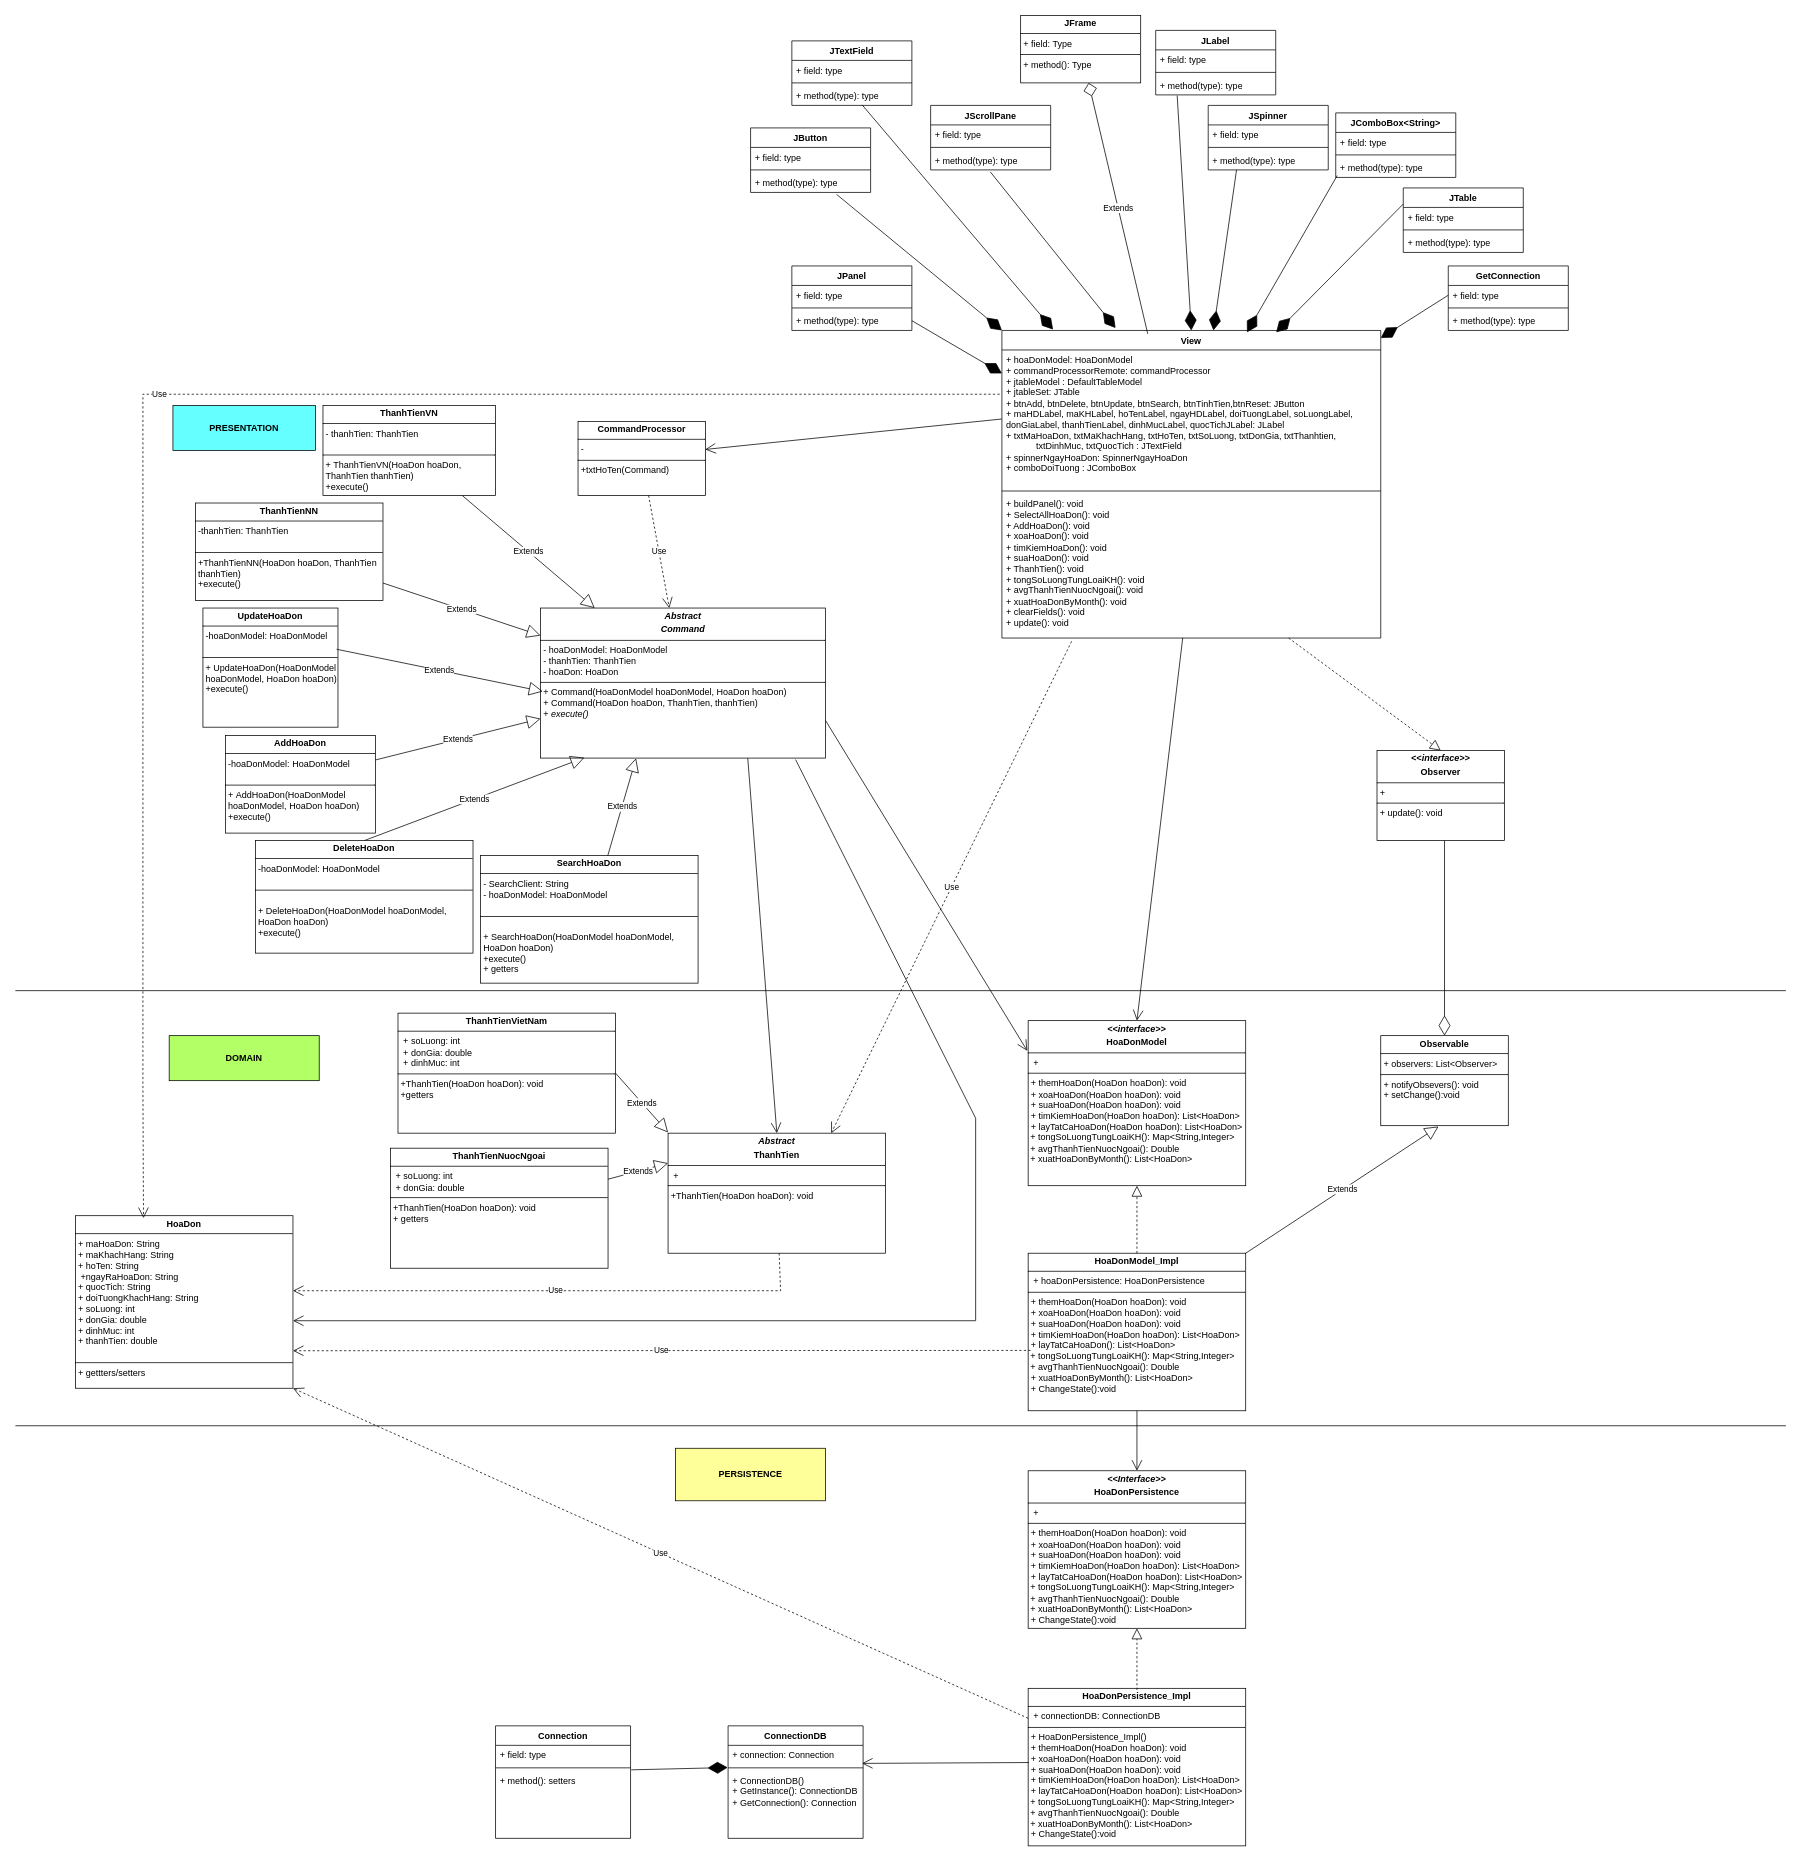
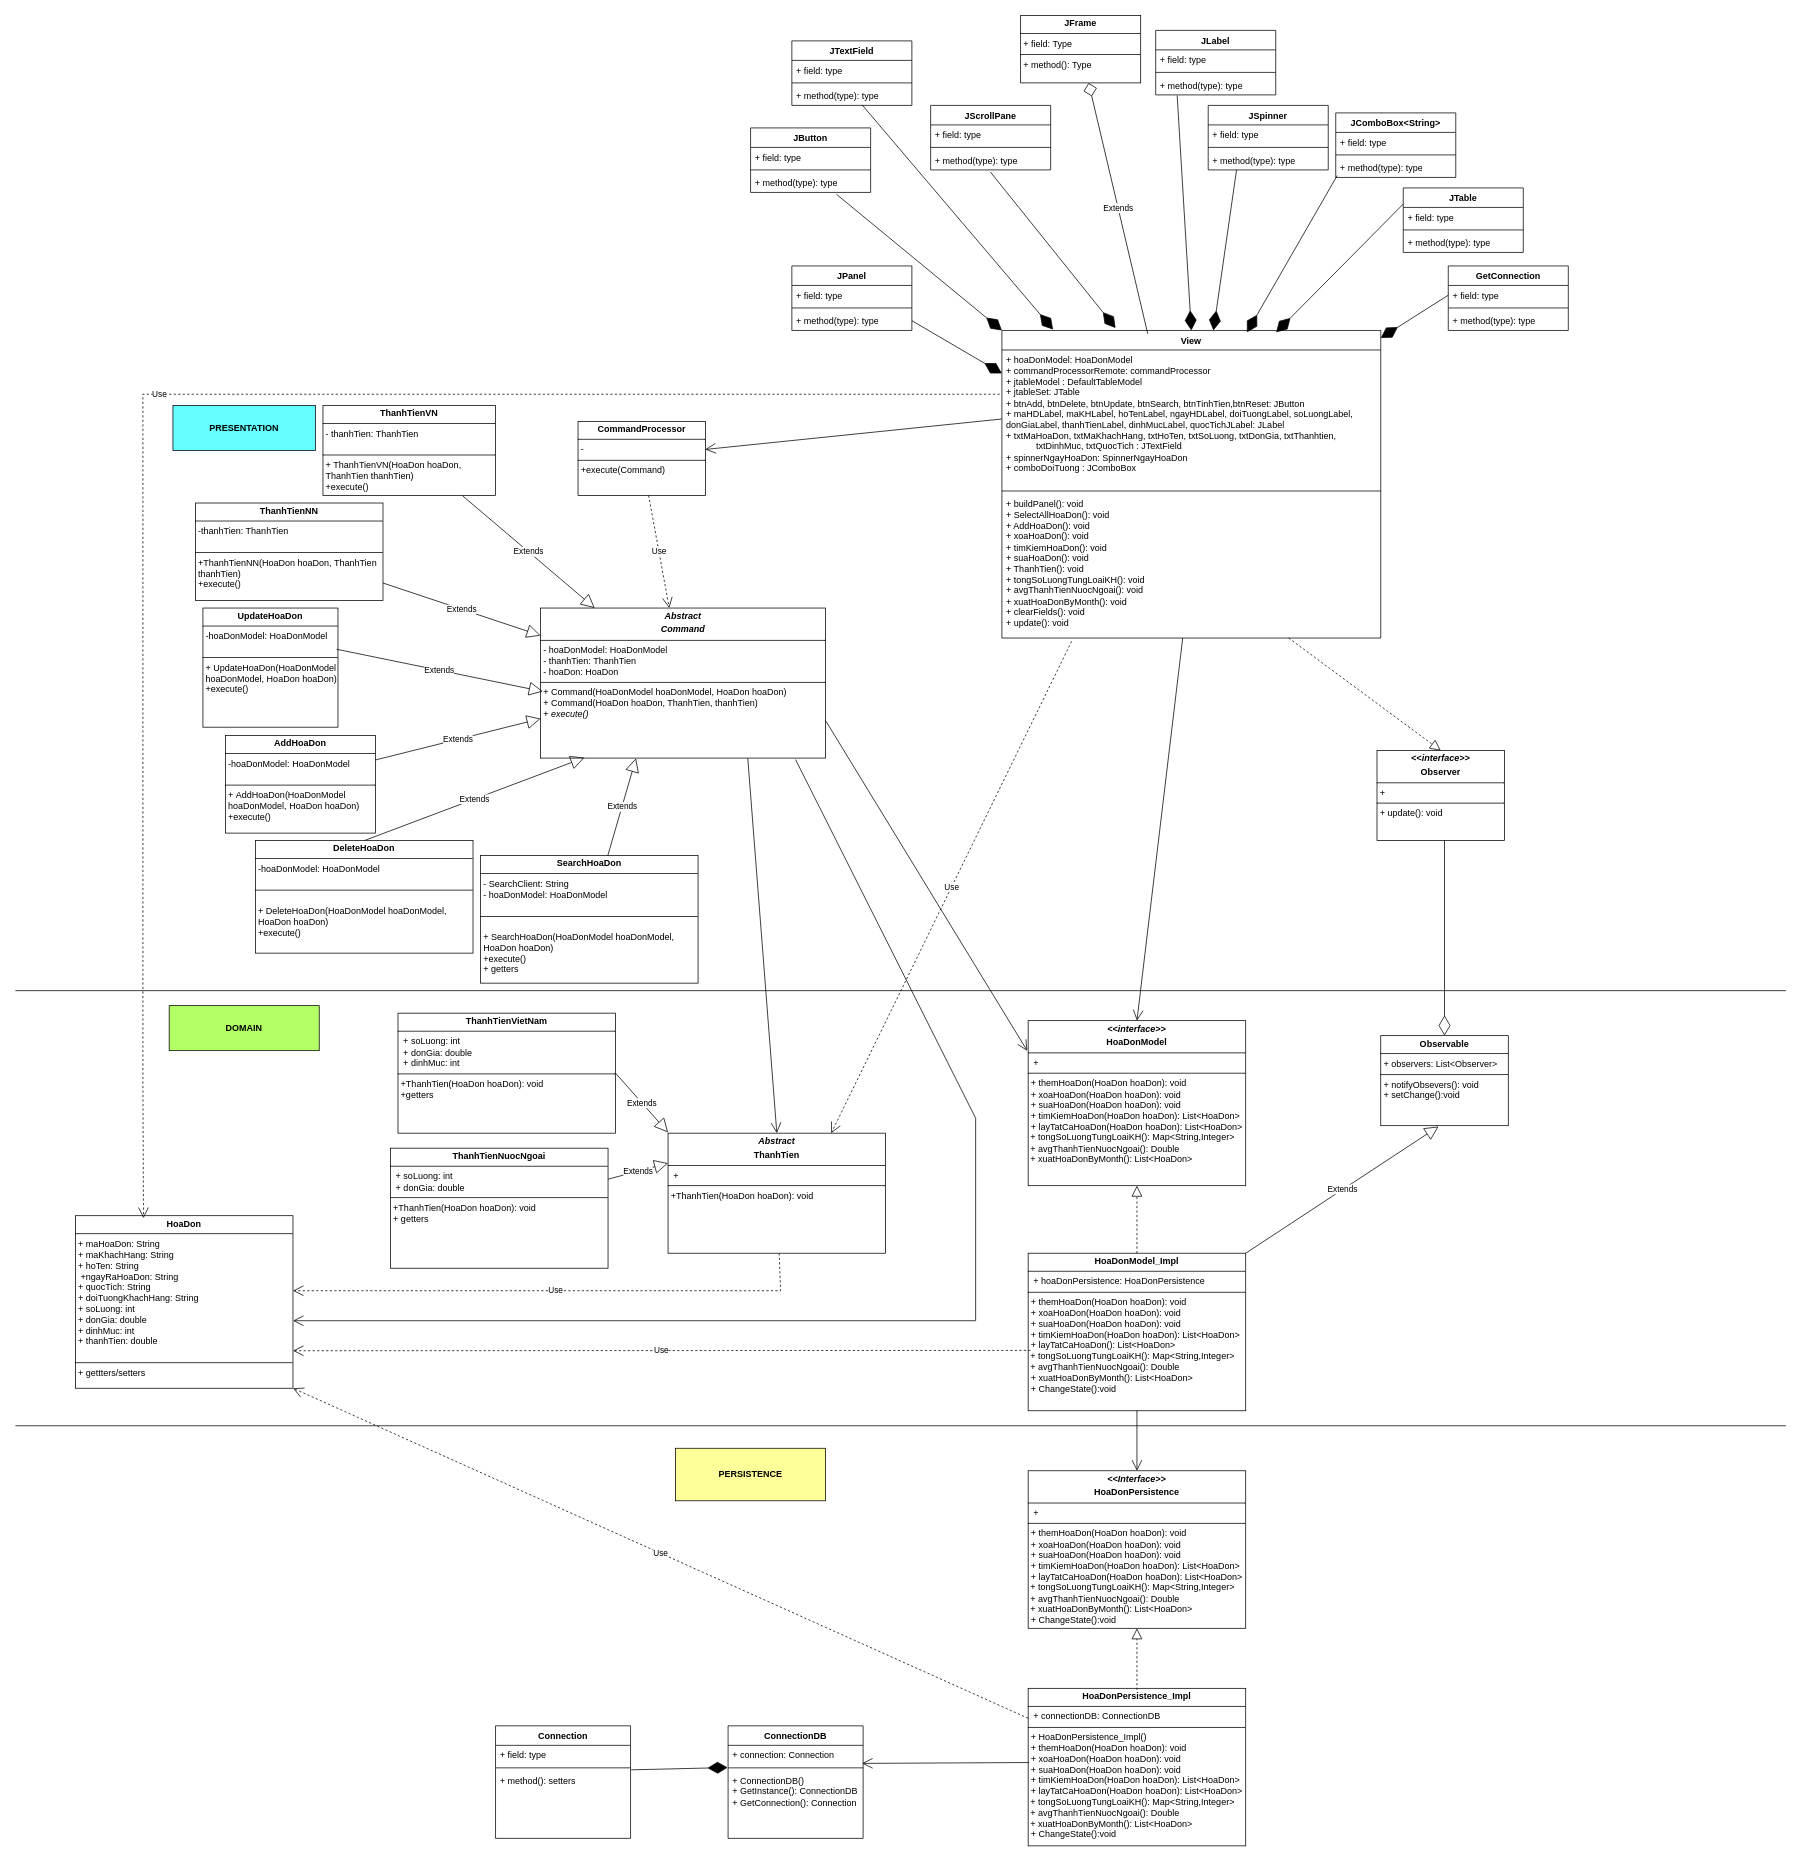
node "CommandProcessor - +txtHoTen(Command)": label "CommandProcessor - +txtHoTen(Command)" -> "CommandProcessor - +execute(Command)"
node "DOMAIN": moved (244, 1058) -> (244, 1028)
